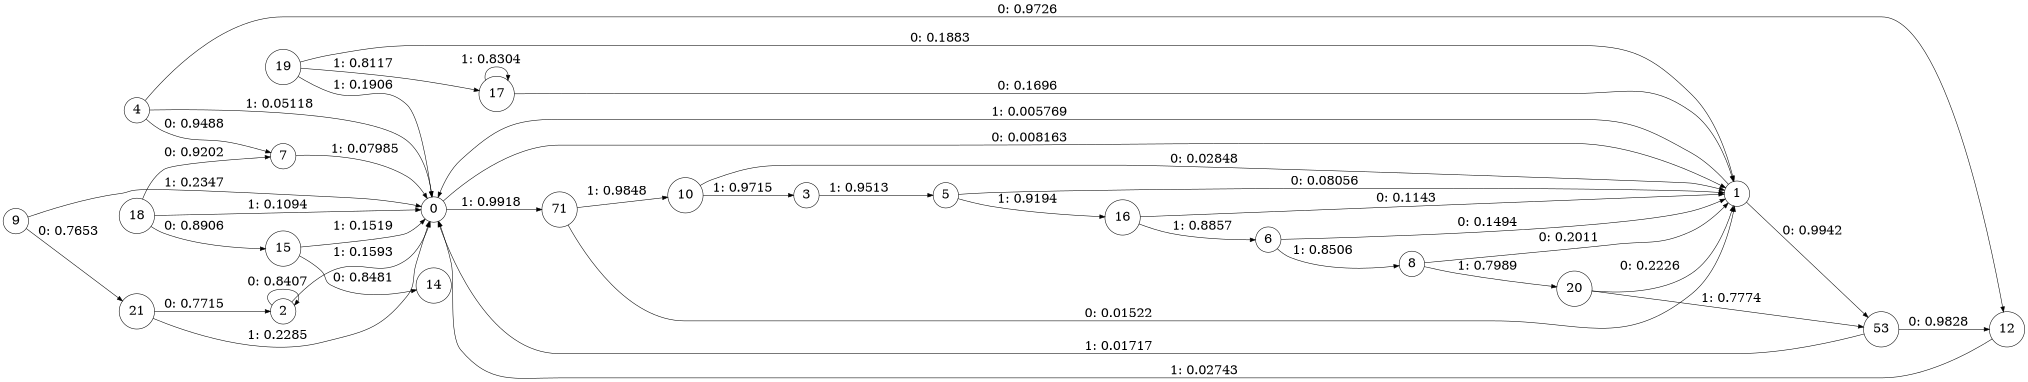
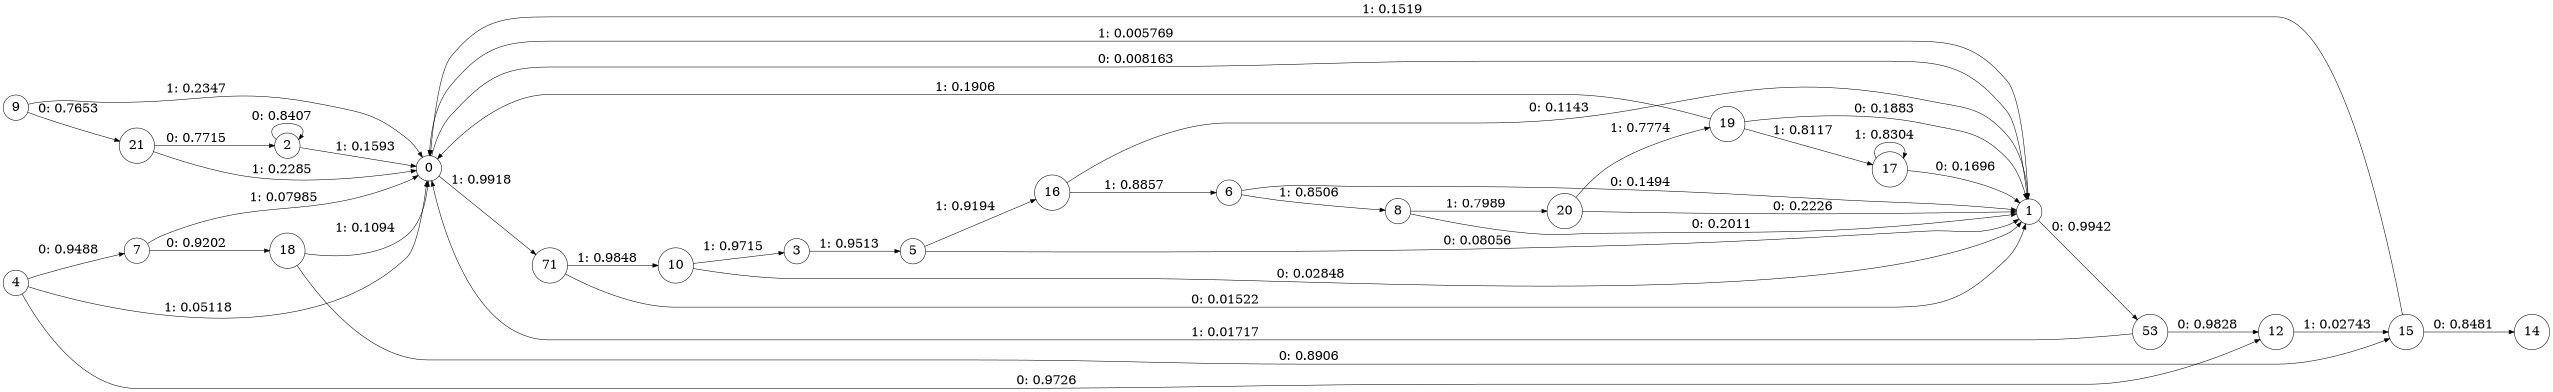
edge "18" -> "7": reversed
edge "20" -> "53": now "20" -> "19"
edge "12" -> "0": now "12" -> "15"
